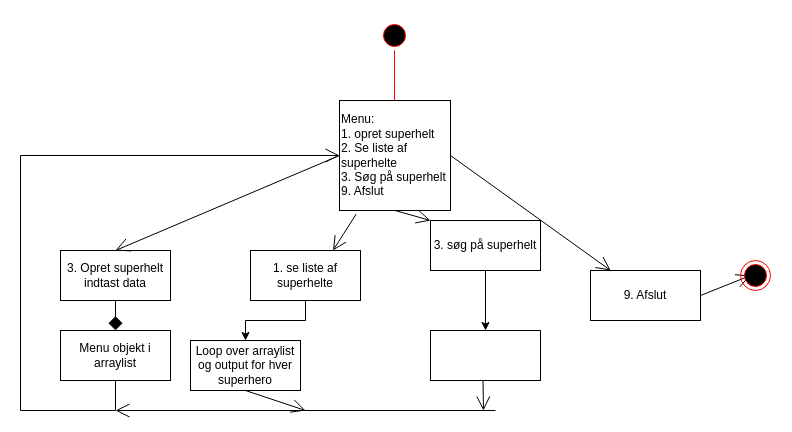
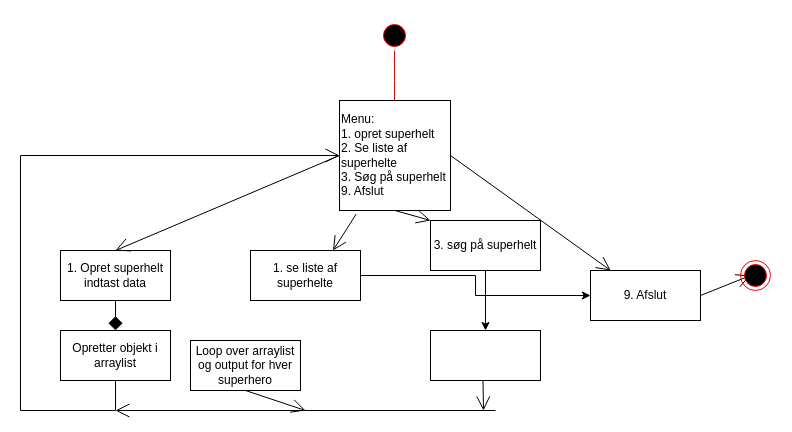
node "3. Opret superhelt indtast data": label "3. Opret superhelt indtast data" -> "1. Opret superhelt indtast data"
edge "1. se liste af superhelte" -> "Loop over arraylist og output for hver superhero": now "1. se liste af superhelte" -> "9. Afslut"
node "Menu objekt i arraylist": label "Menu objekt i arraylist" -> "Opretter objekt i arraylist"
